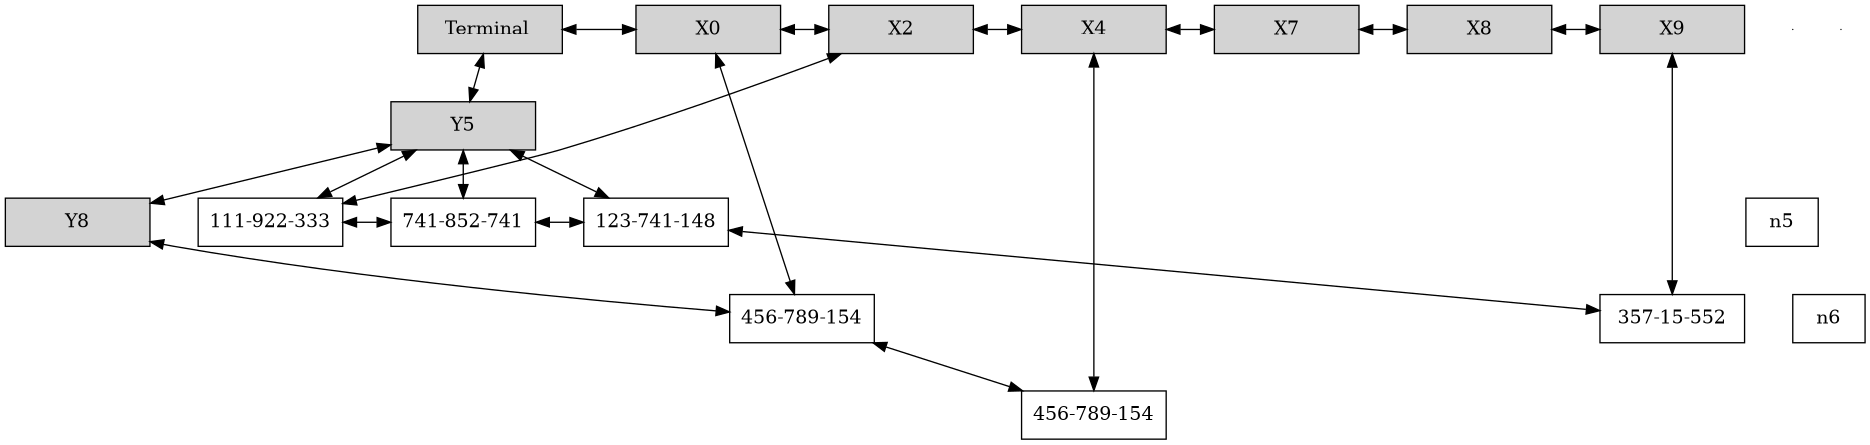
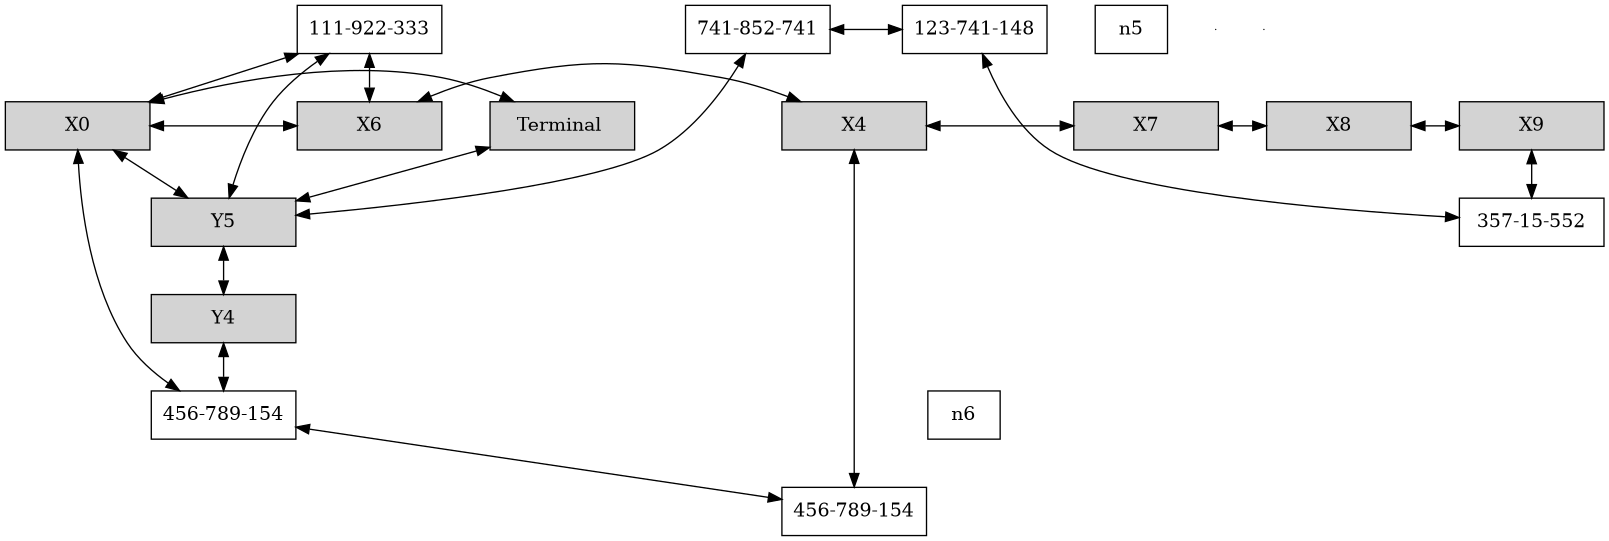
node "X2": label "X2" -> "X6"
edge "Y5" -- "123-741-148": now "Y5" -- "X0"
node "Y8": label "Y8" -> "Y4"
edge "111-922-333" -- "741-852-741": now "111-922-333" -- "X0"
